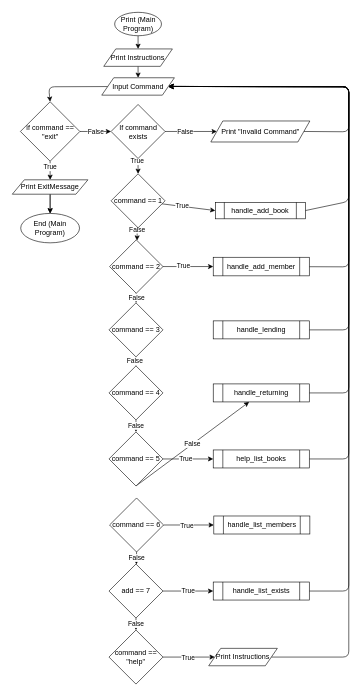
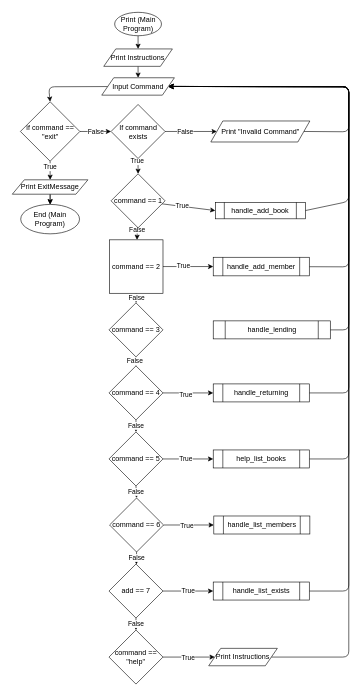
node "End (Main Program)": moved (50, 228) -> (50, 219)
node "command == 2": shape diamond -> rectangle
node "handle_lending": size 96x18 -> 117x18
edge "command == 4" -> "handle_returning": added, label "True"
edge "command == 5" -> "handle_returning": now "command == 5" -> "command == 6"
